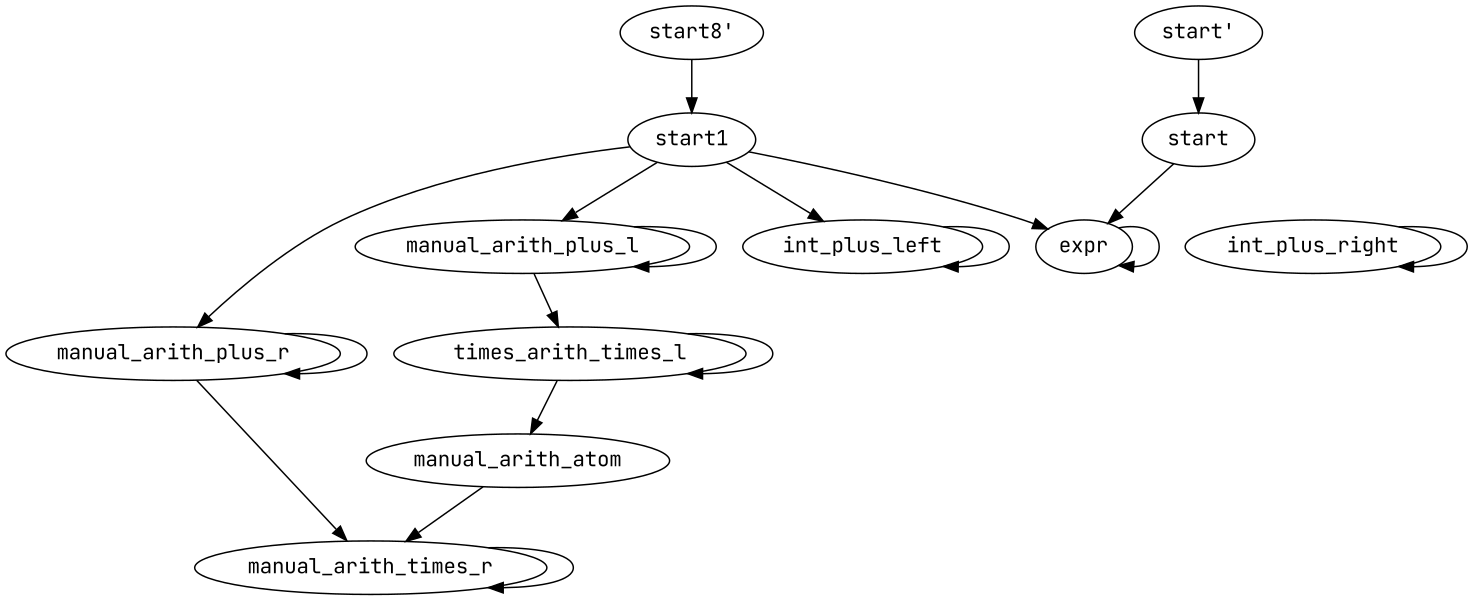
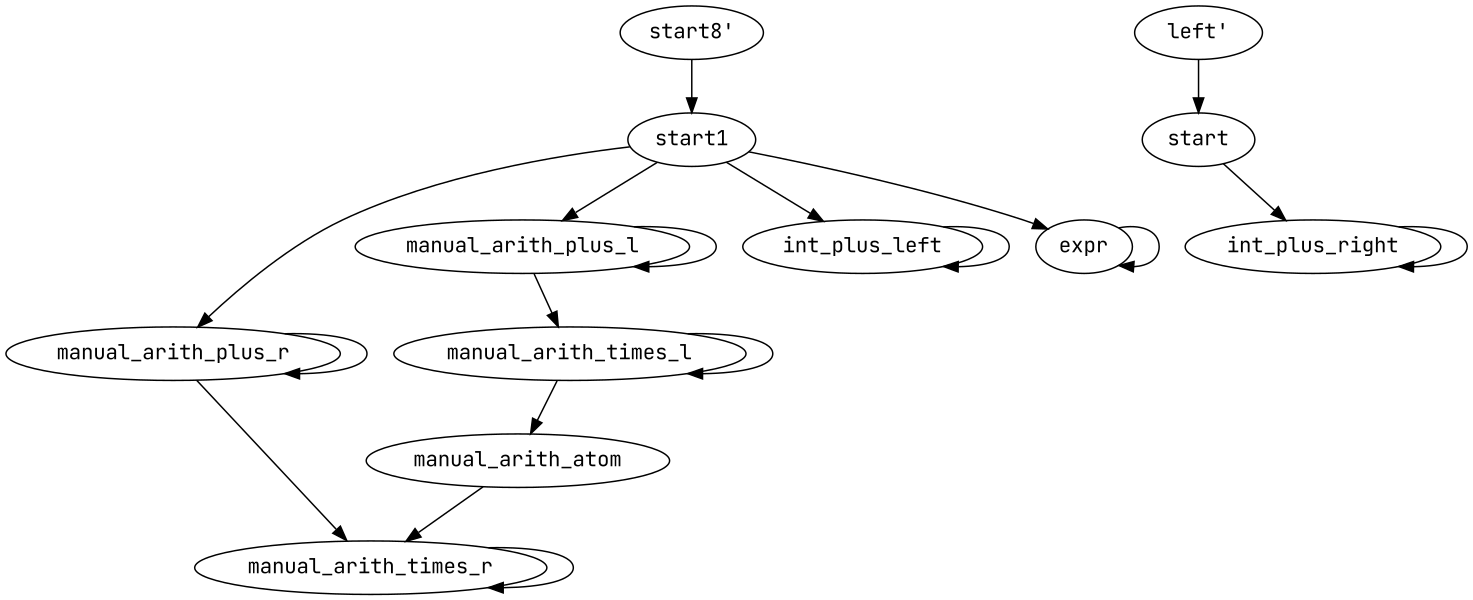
node "start'": label "start'" -> "left'"
edge "start" -> "expr": now "start" -> "int_plus_right"
node "times_arith_times_l": label "times_arith_times_l" -> "manual_arith_times_l"
